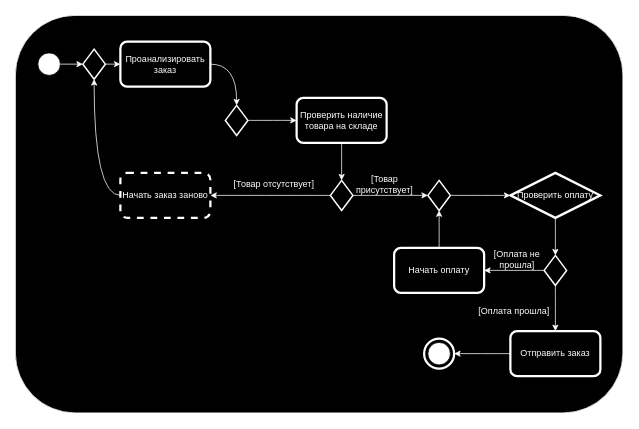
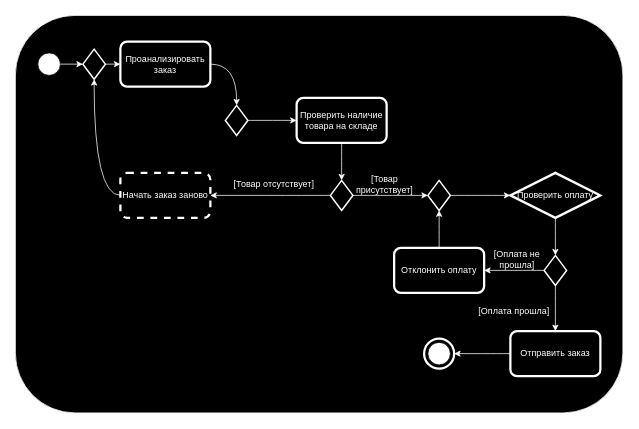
node "Начать оплату": label "Начать оплату" -> "Отклонить оплату"
